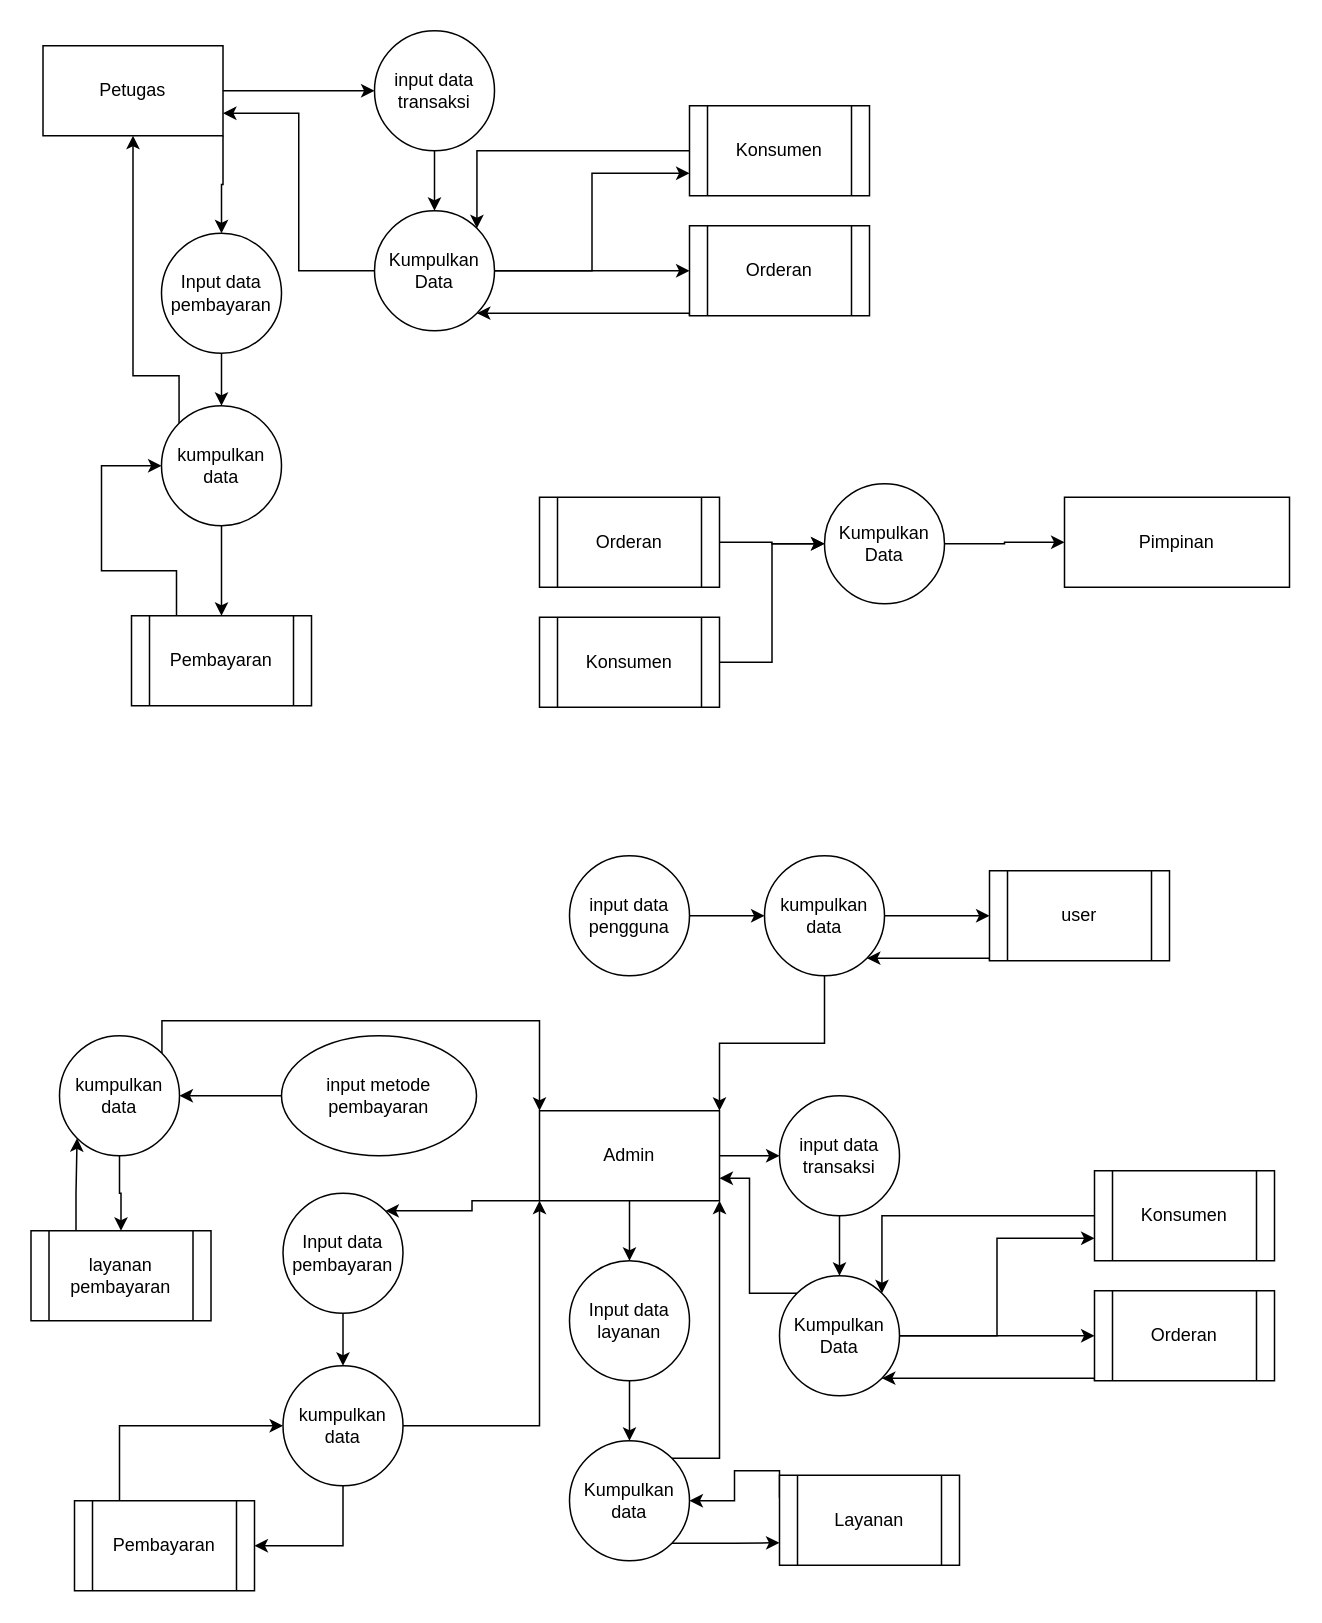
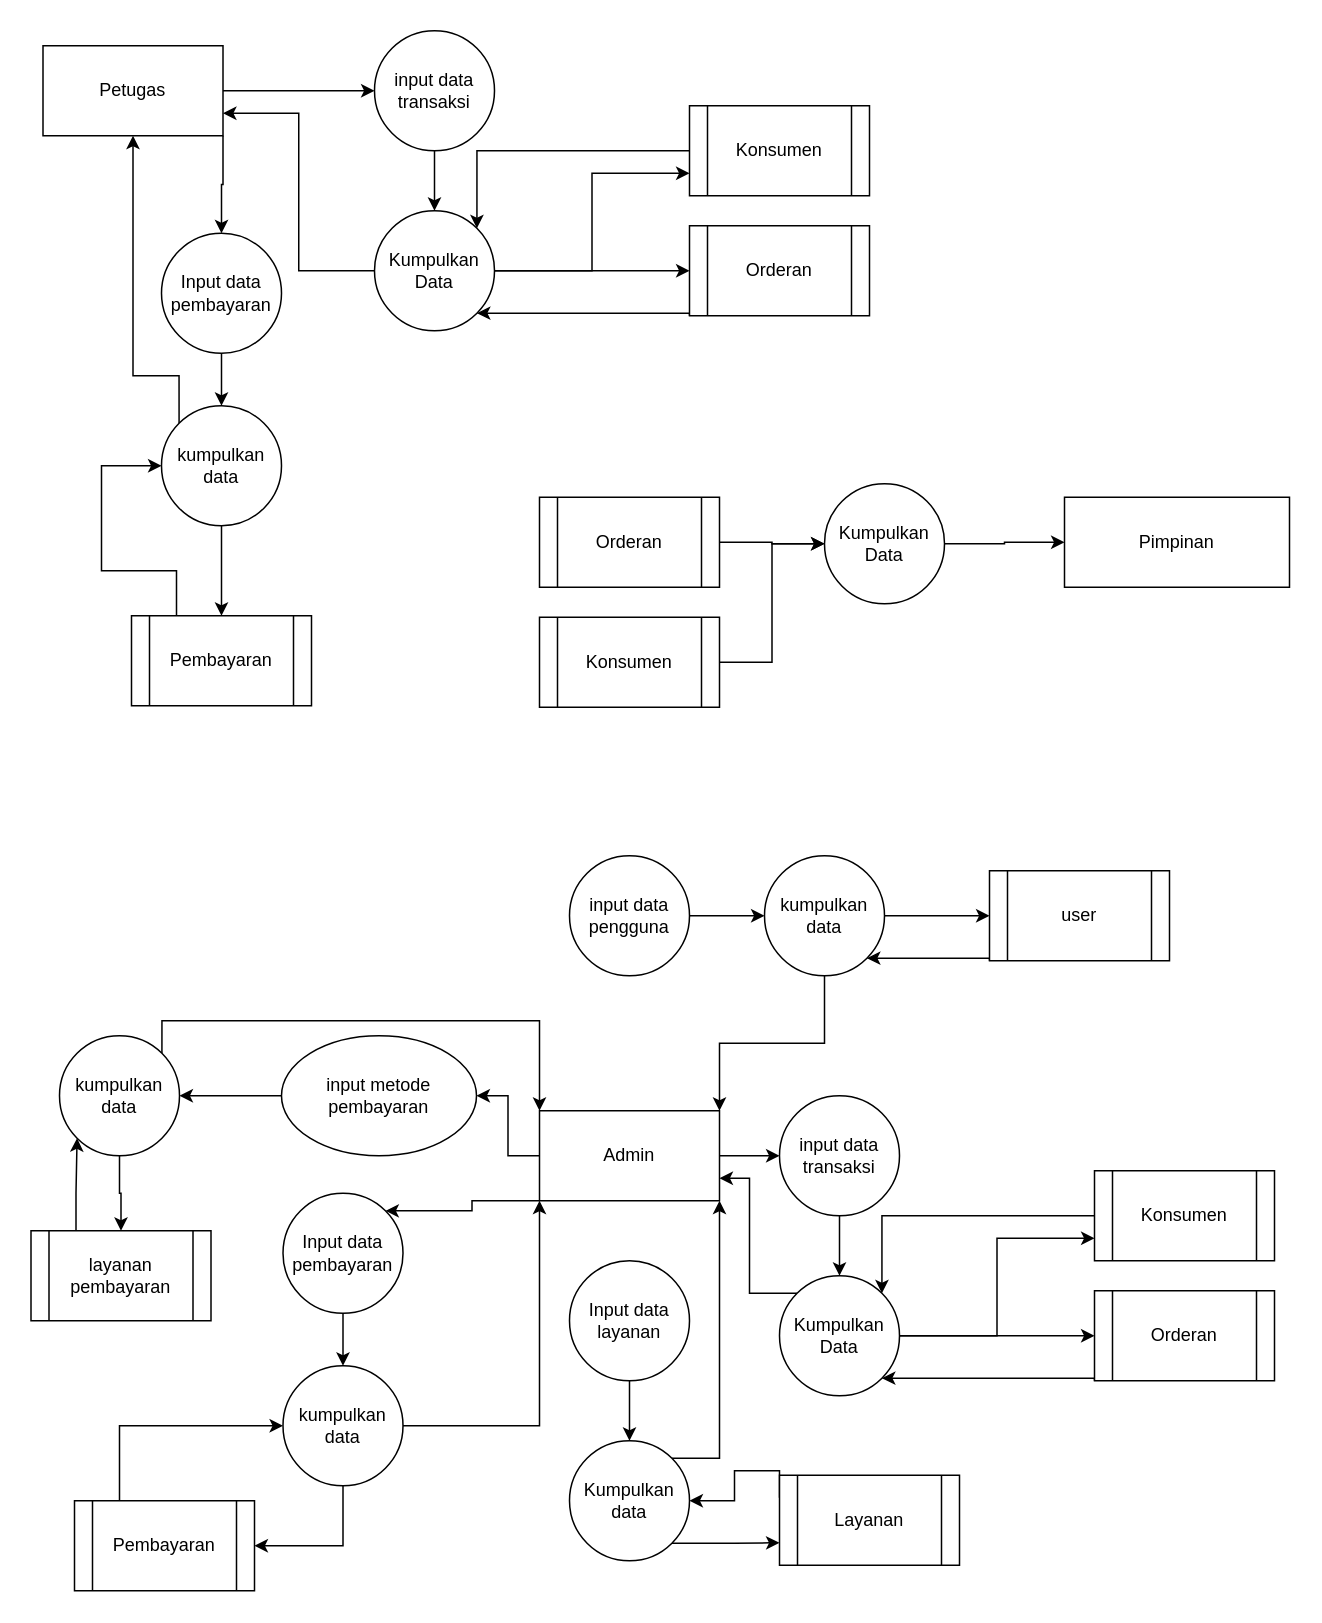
edge "Admin" -> "input metode pembayaran": added
edge "Admin" -> "Input data layanan": removed
